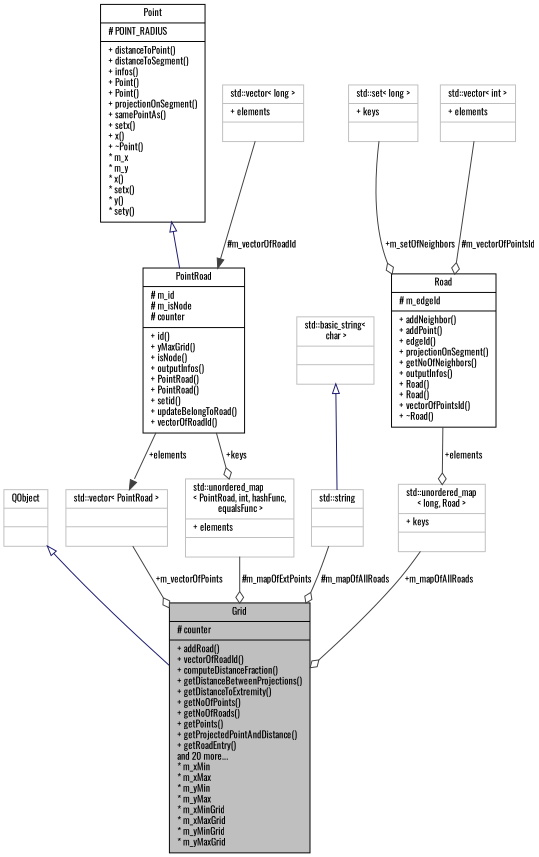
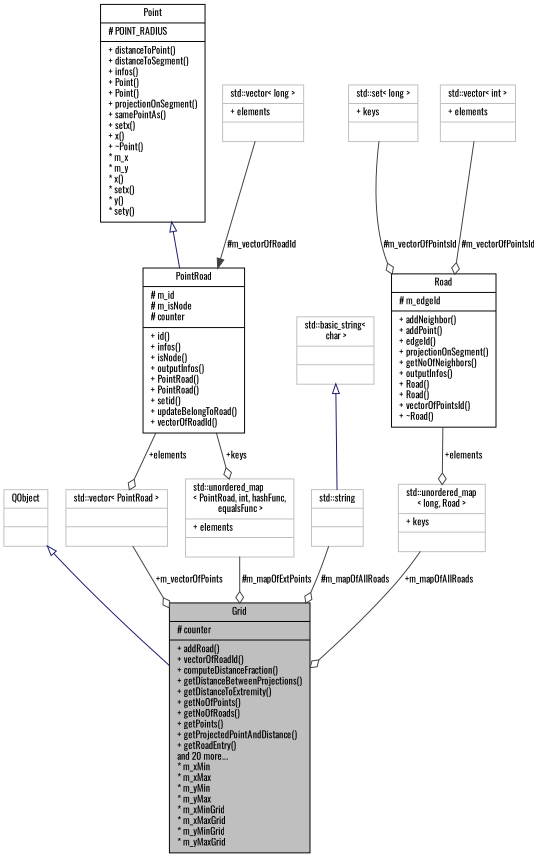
edge "std::set< long >" -> "Road": label " +m_setOfNeighbors" -> " #m_vectorOfPointsId"
node "PointRoad": text "+ yMaxGrid()" -> "+ infos()"
edge "PointRoad" -> "std::vector< PointRoad >": arrowhead normal -> odiamond
